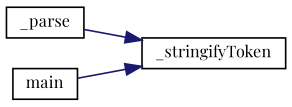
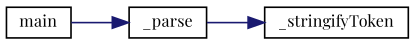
edge "main" -> "_stringifyToken": now "main" -> "_parse"
